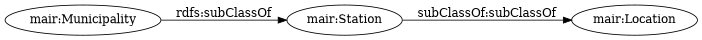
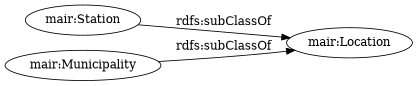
edge "mair:Station" -> "mair:Location": label "subClassOf:subClassOf" -> "rdfs:subClassOf"
edge "mair:Municipality" -> "mair:Station": now "mair:Municipality" -> "mair:Location"
